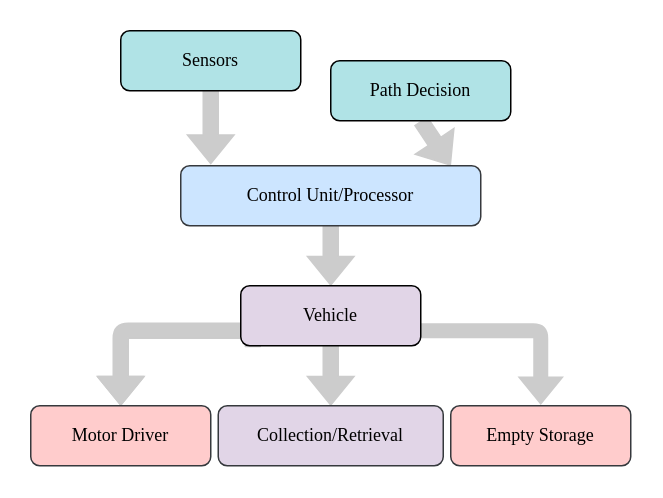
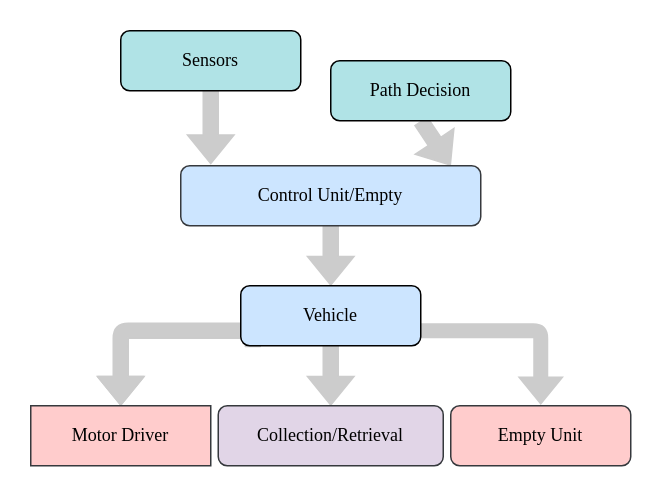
node "Control Unit/Processor": label "Control Unit/Processor" -> "Control Unit/Empty"
node "Vehicle": fillcolor #e1d5e7 -> #cce5ff
node "Motor Driver": shape rounded rectangle -> rectangle
node "Empty Storage": label "Empty Storage" -> "Empty Unit"
